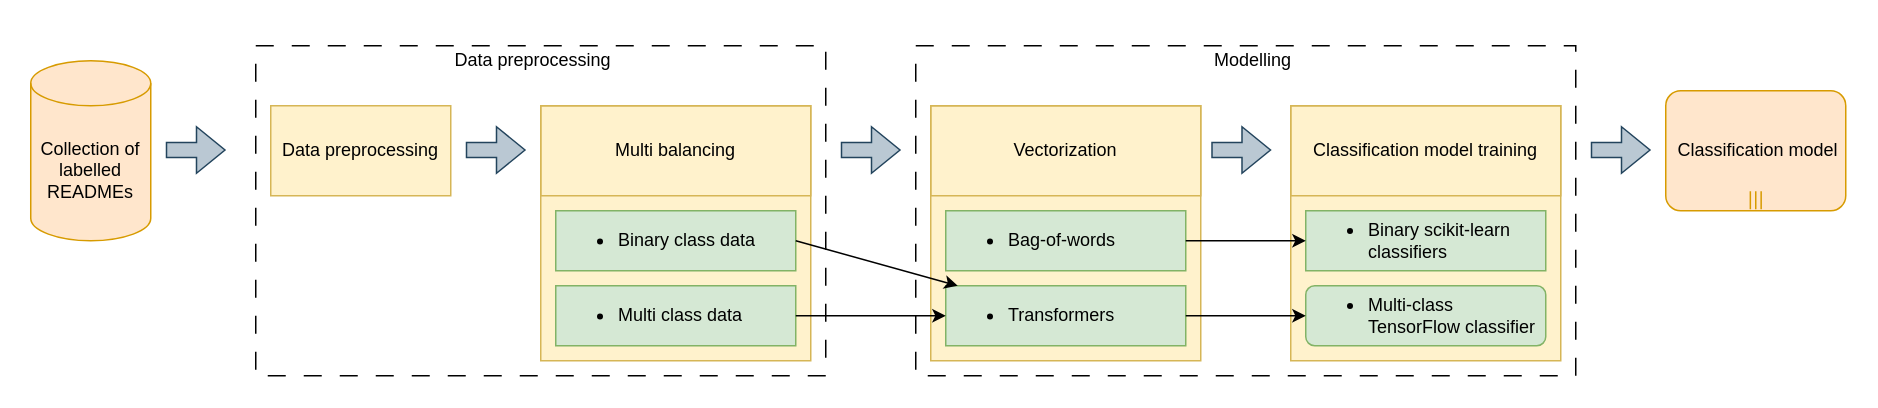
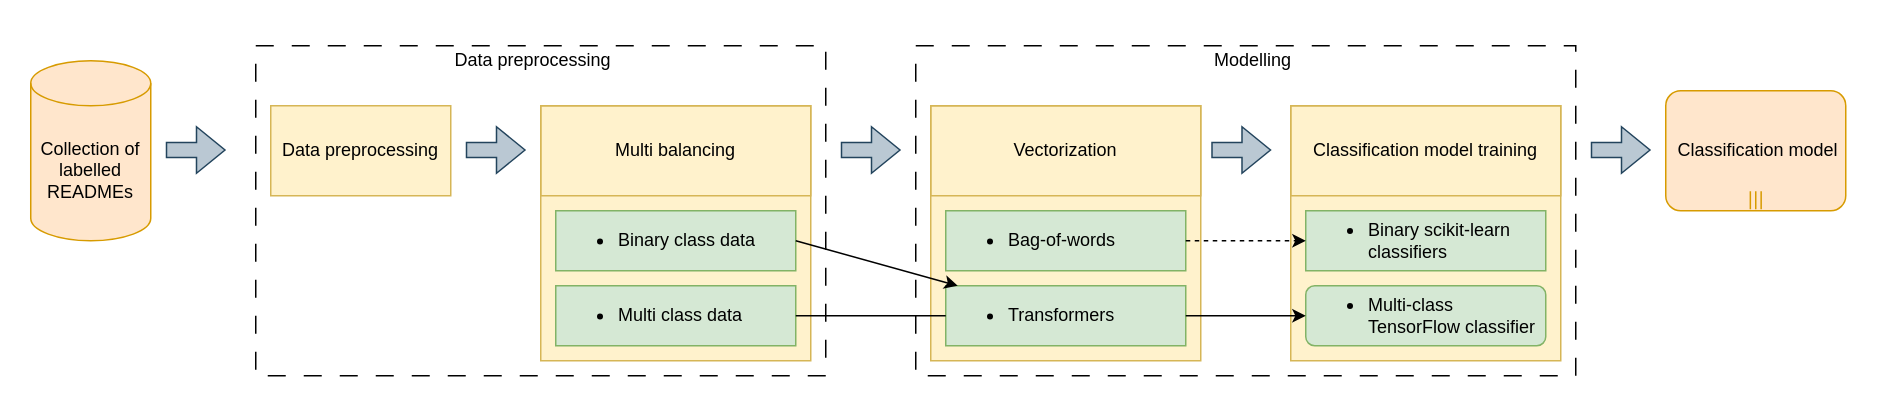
edge "Bag-of-words" -> "Binary scikit-learn classifiers": style solid -> dashed
edge "Multi class data" -> "Transformers": arrowhead classic -> none
